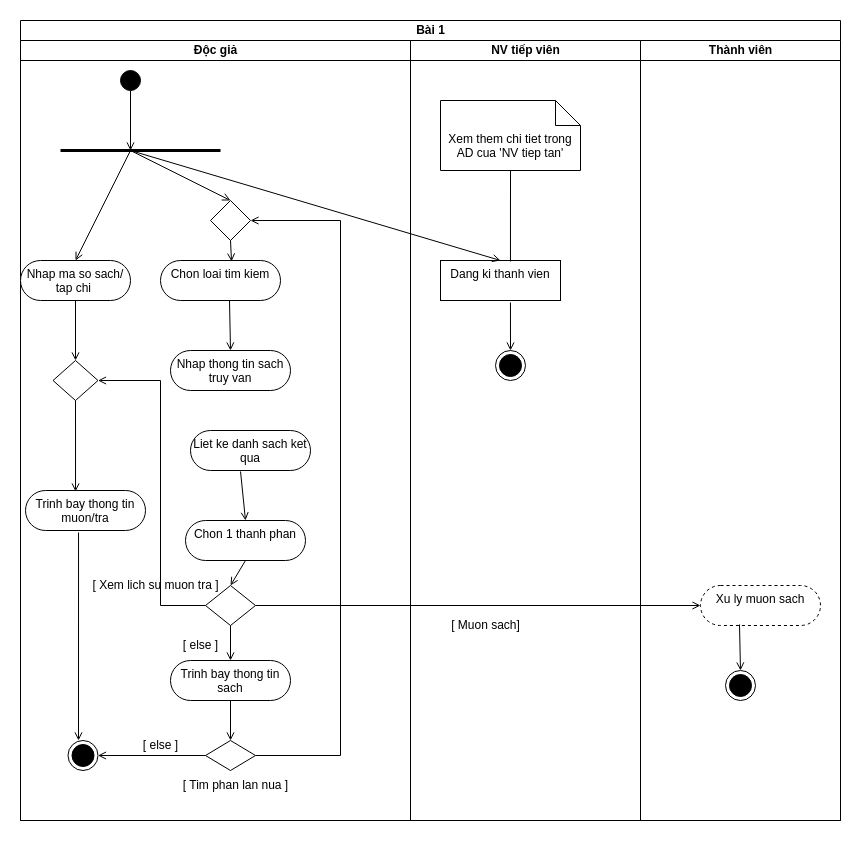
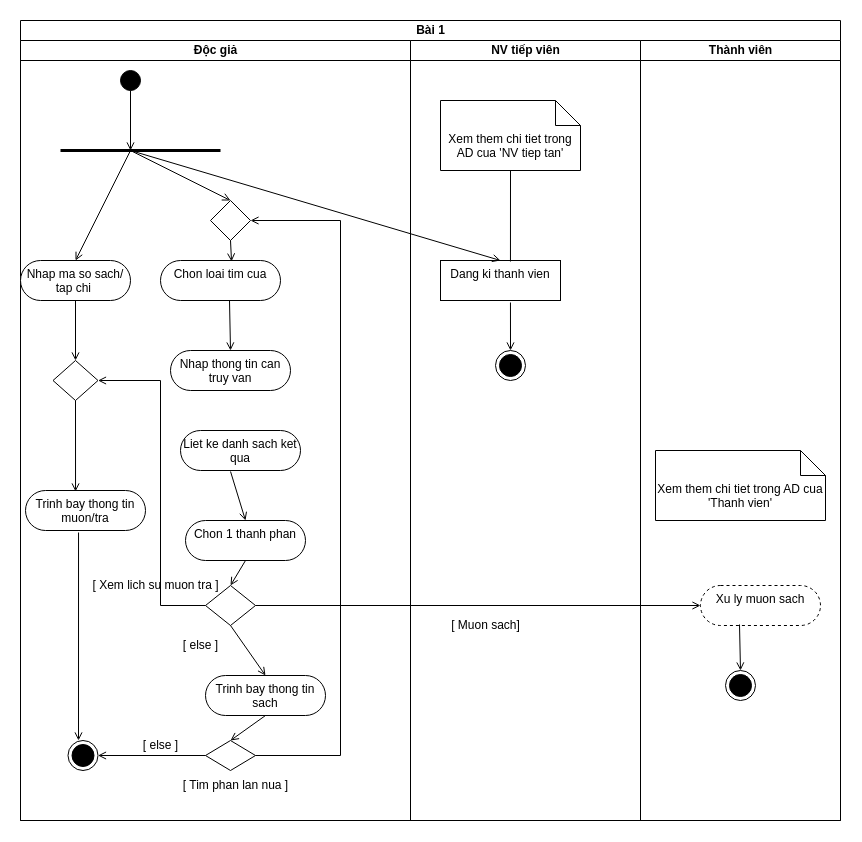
node "Chon loai tim kiem": label "Chon loai tim kiem" -> "Chon loai tim cua"
node "Nhap thong tin sach truy van": label "Nhap thong tin sach truy van" -> "Nhap thong tin can truy van"
node "Liet ke danh sach ket qua": moved (251, 451) -> (241, 451)
node "Xem them chi tiet trong AD cua 'Thanh vien'": added
node "Trinh bay thong tin sach": moved (231, 681) -> (266, 696)
